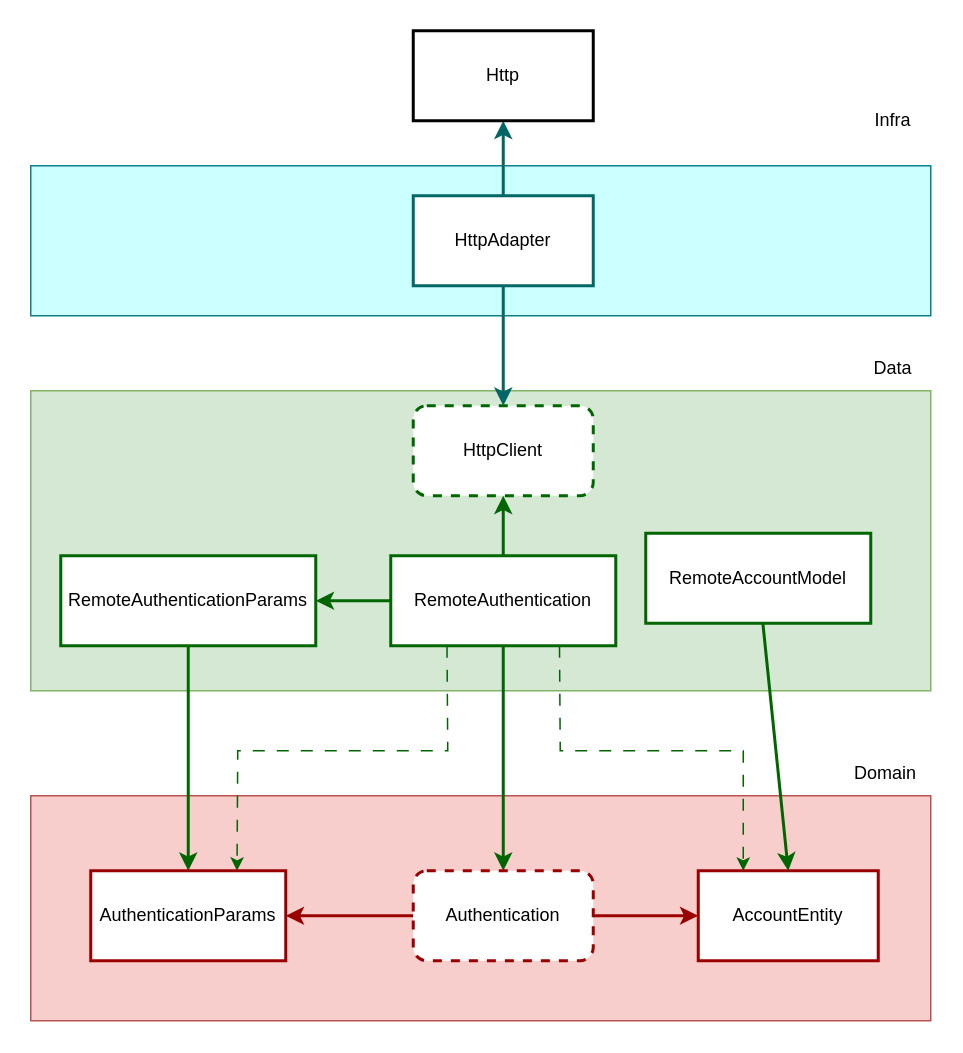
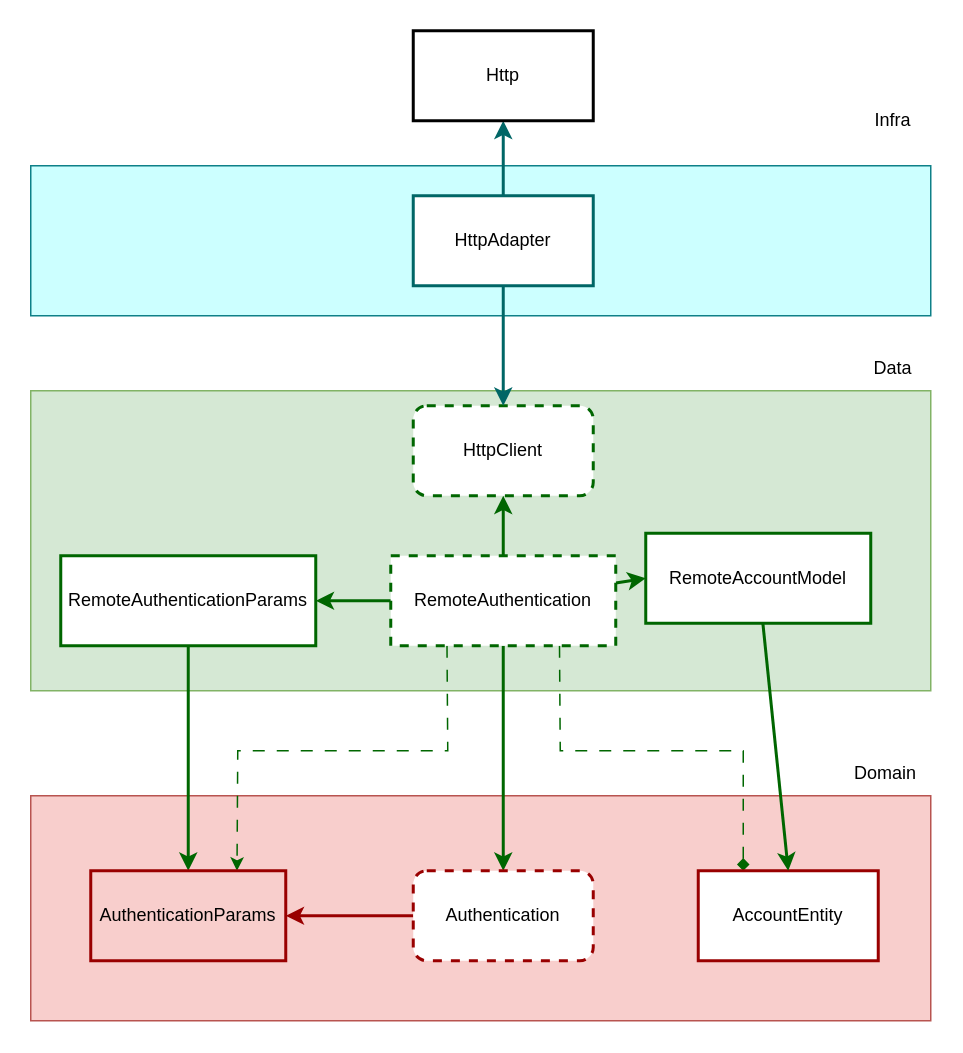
edge "RemoteAuthentication" -> "RemoteAccountModel": added
node "RemoteAuthentication": style solid -> dashed
edge "RemoteAuthentication" -> "AccountEntity": arrowhead classic -> diamond
node "AuthenticationParams": fillcolor #ffffff -> #f8cecc
edge "Authentication" -> "AccountEntity": removed
